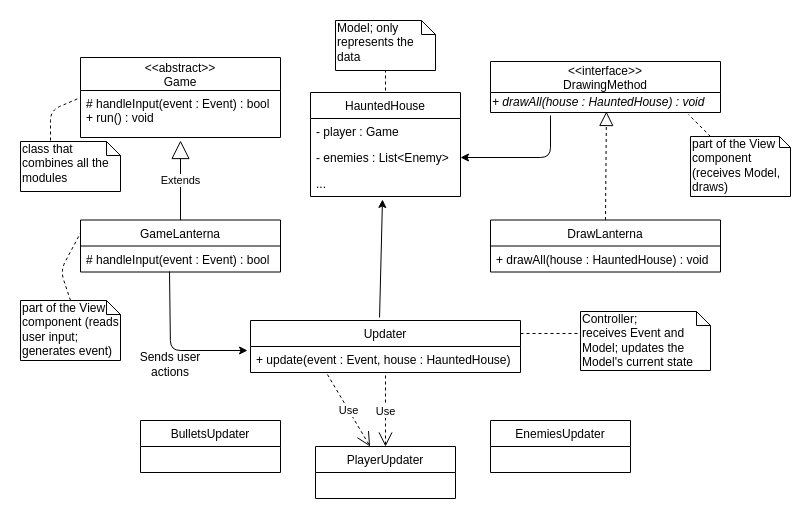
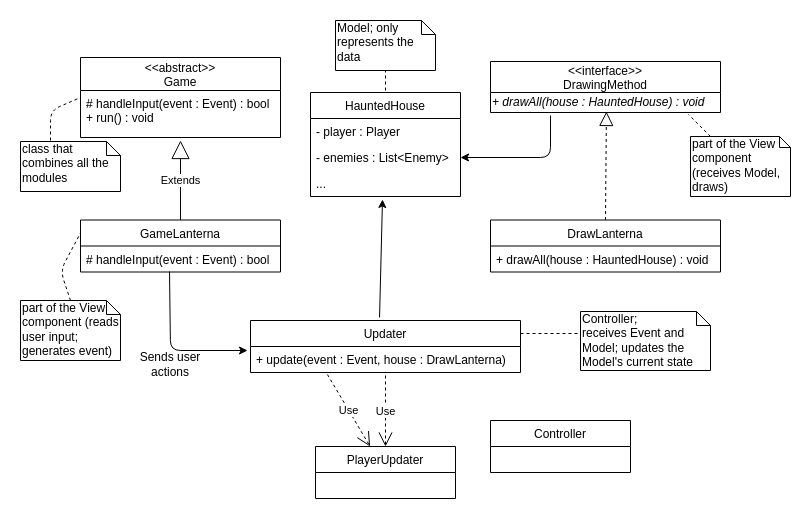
node "- player : Game": label "- player : Game" -> "- player : Player"
node "+ update(event : Event, house : HauntedHouse)": label "+ update(event : Event, house : HauntedHouse)" -> "+ update(event : Event, house : DrawLanterna)"
node "EnemiesUpdater": label "EnemiesUpdater" -> "Controller"
node "BulletsUpdater": removed
